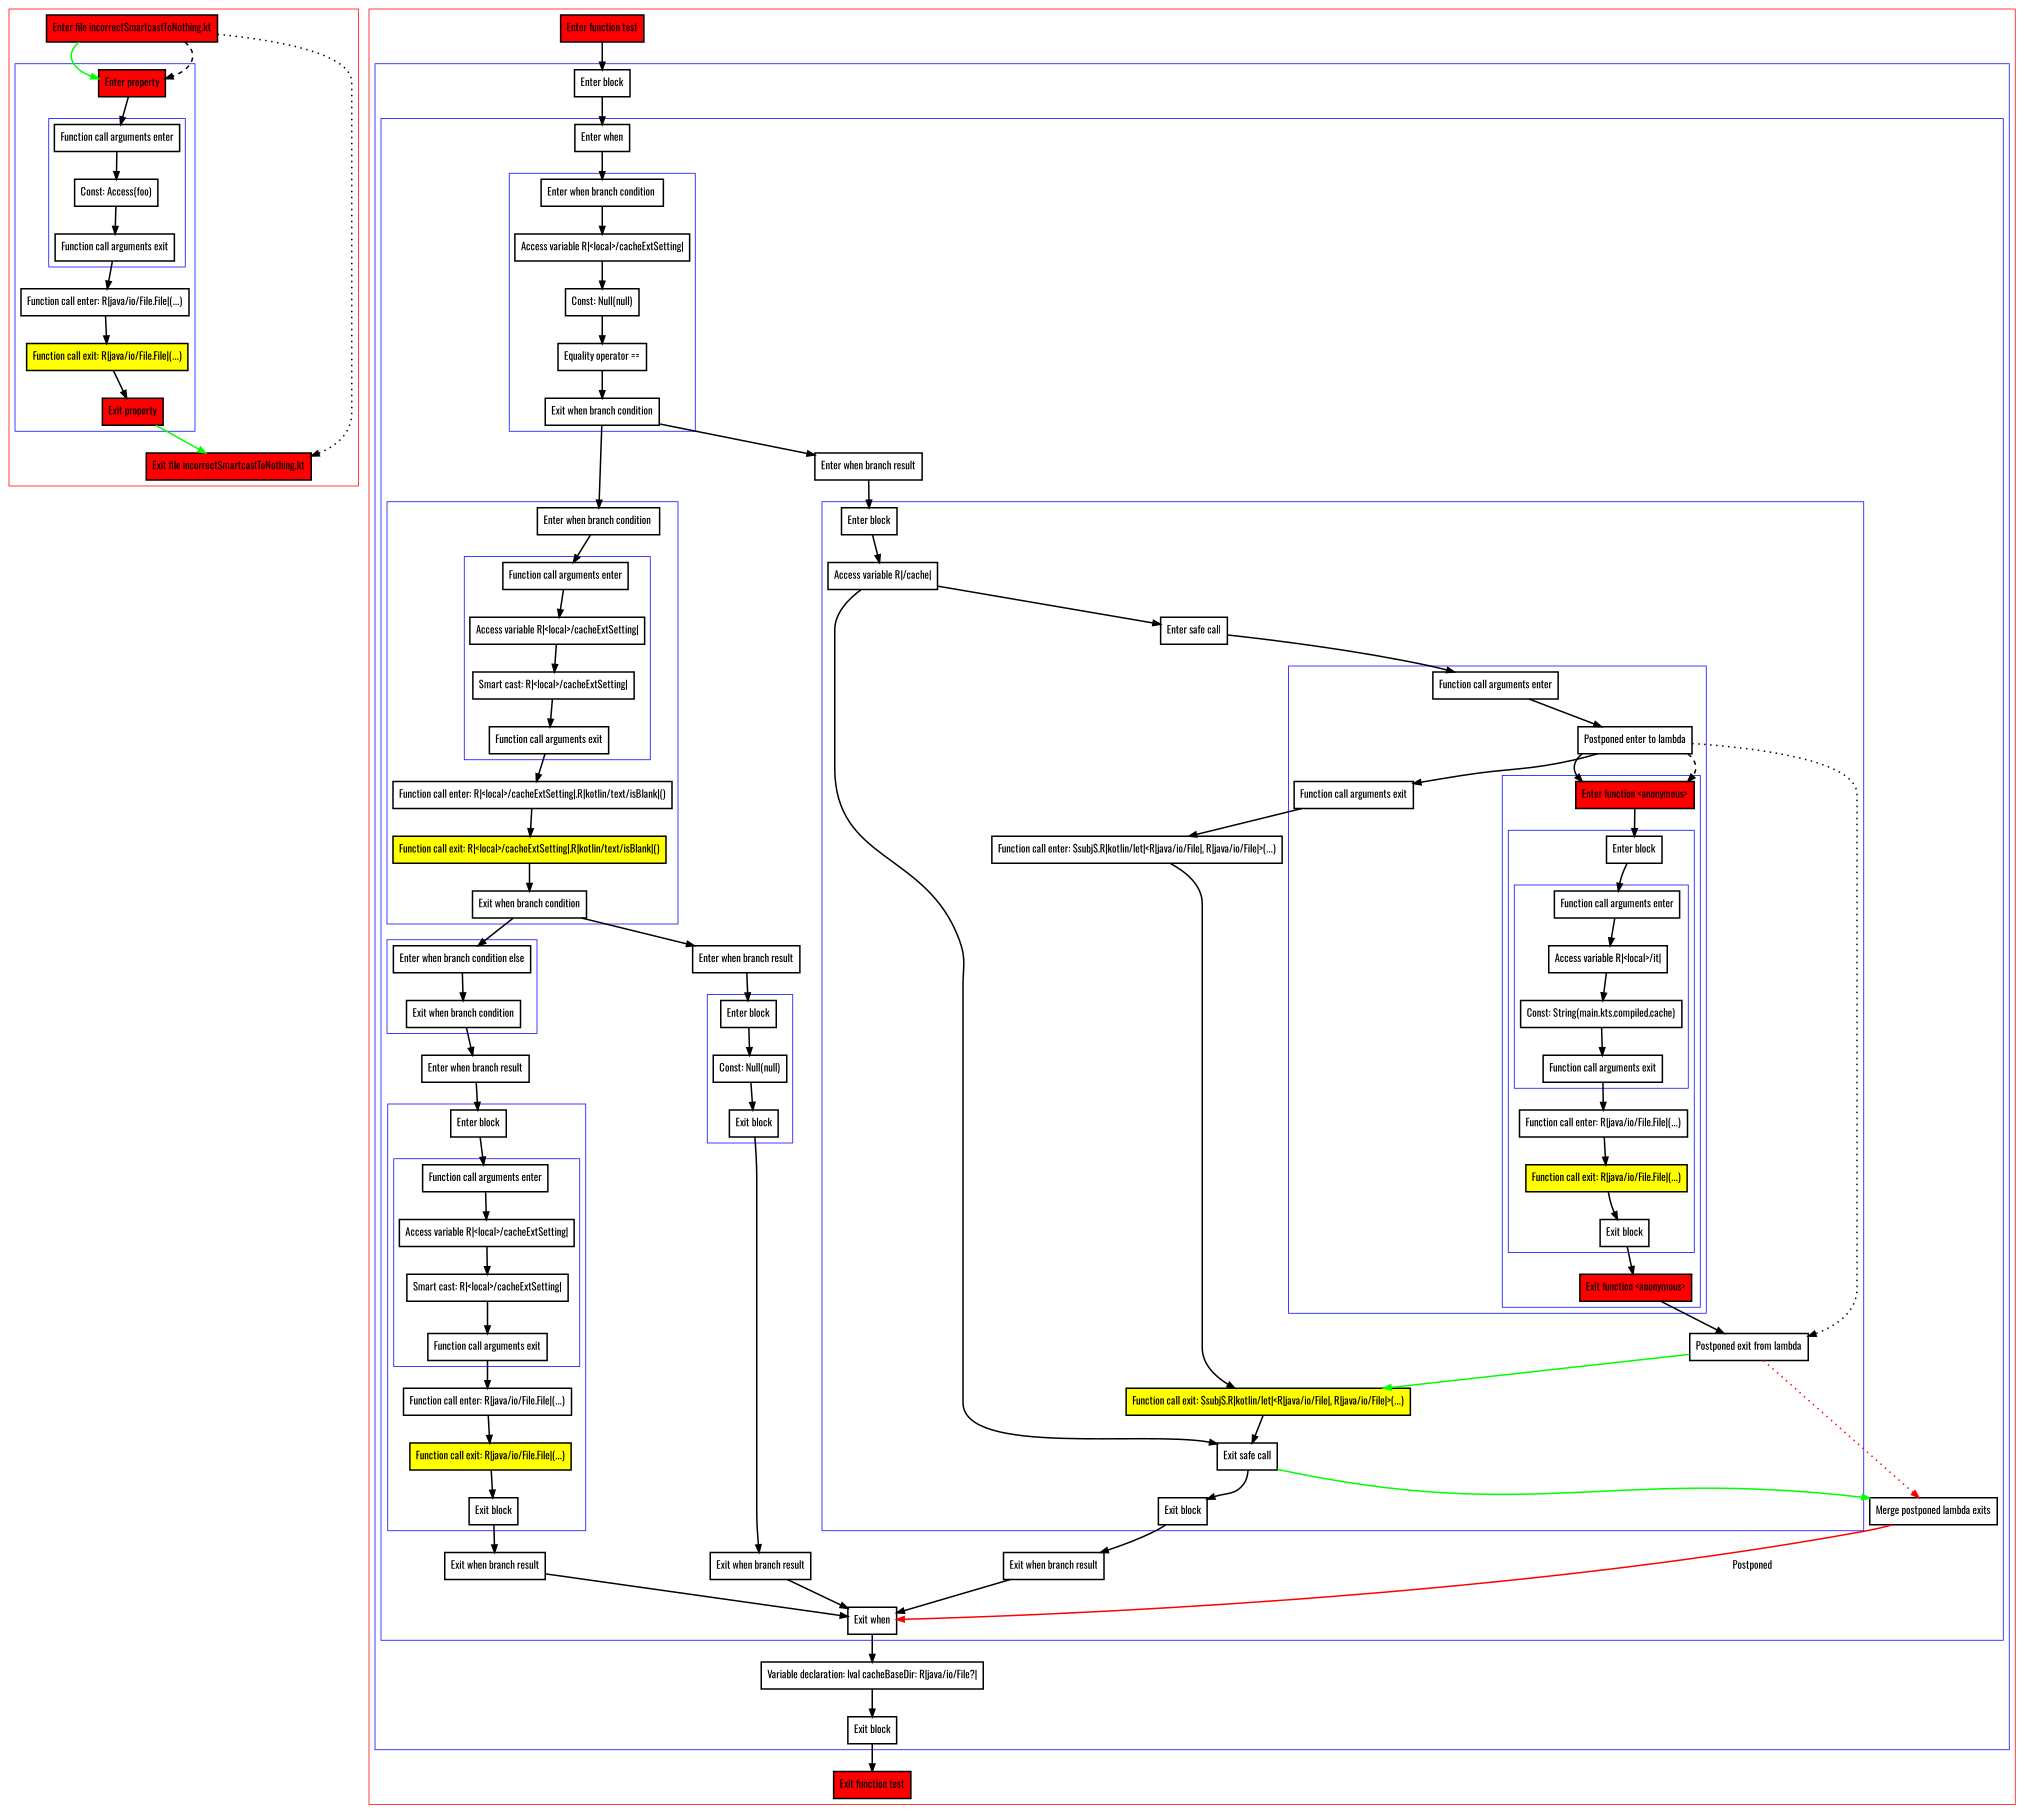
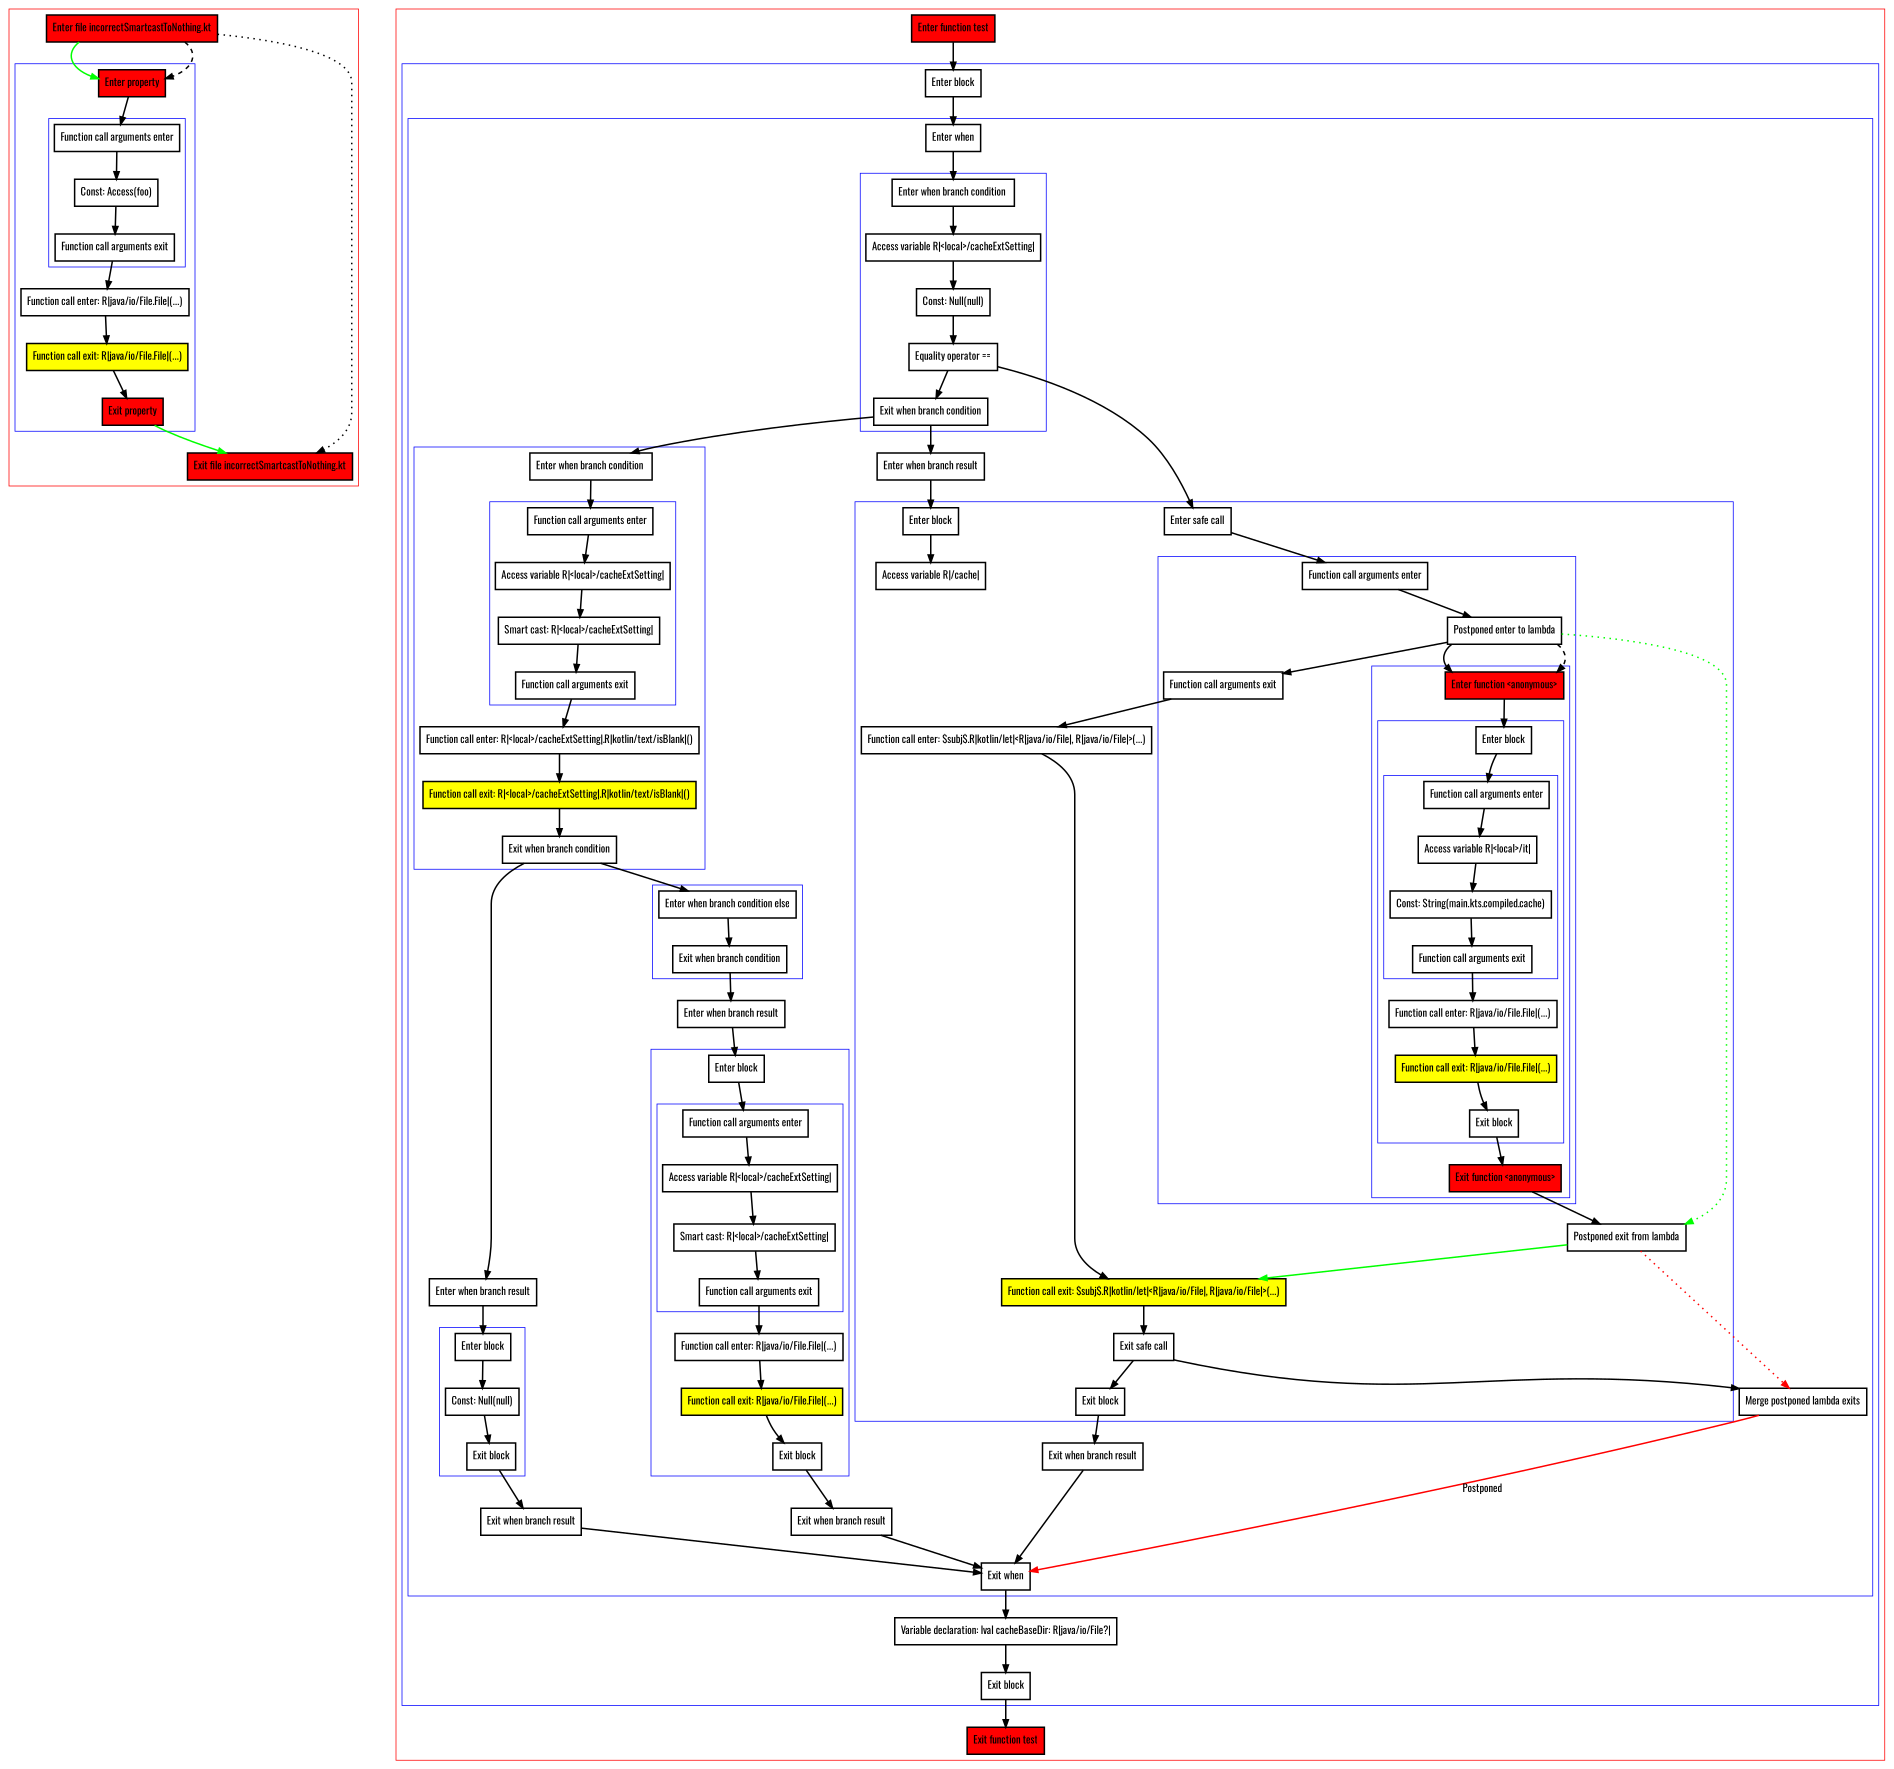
edge "Access variable R|/cache|" -> "Enter safe call": now "Equality operator ==" -> "Enter safe call"
edge "Postponed enter to lambda" -> "Postponed exit from lambda": color black -> green
edge "Access variable R|/cache|" -> "Exit safe call": removed
edge "Exit safe call" -> "Merge postponed lambda exits": color green -> black
